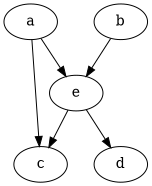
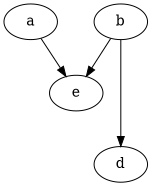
edge "e" -> "d": now "b" -> "d"
node "c": removed
